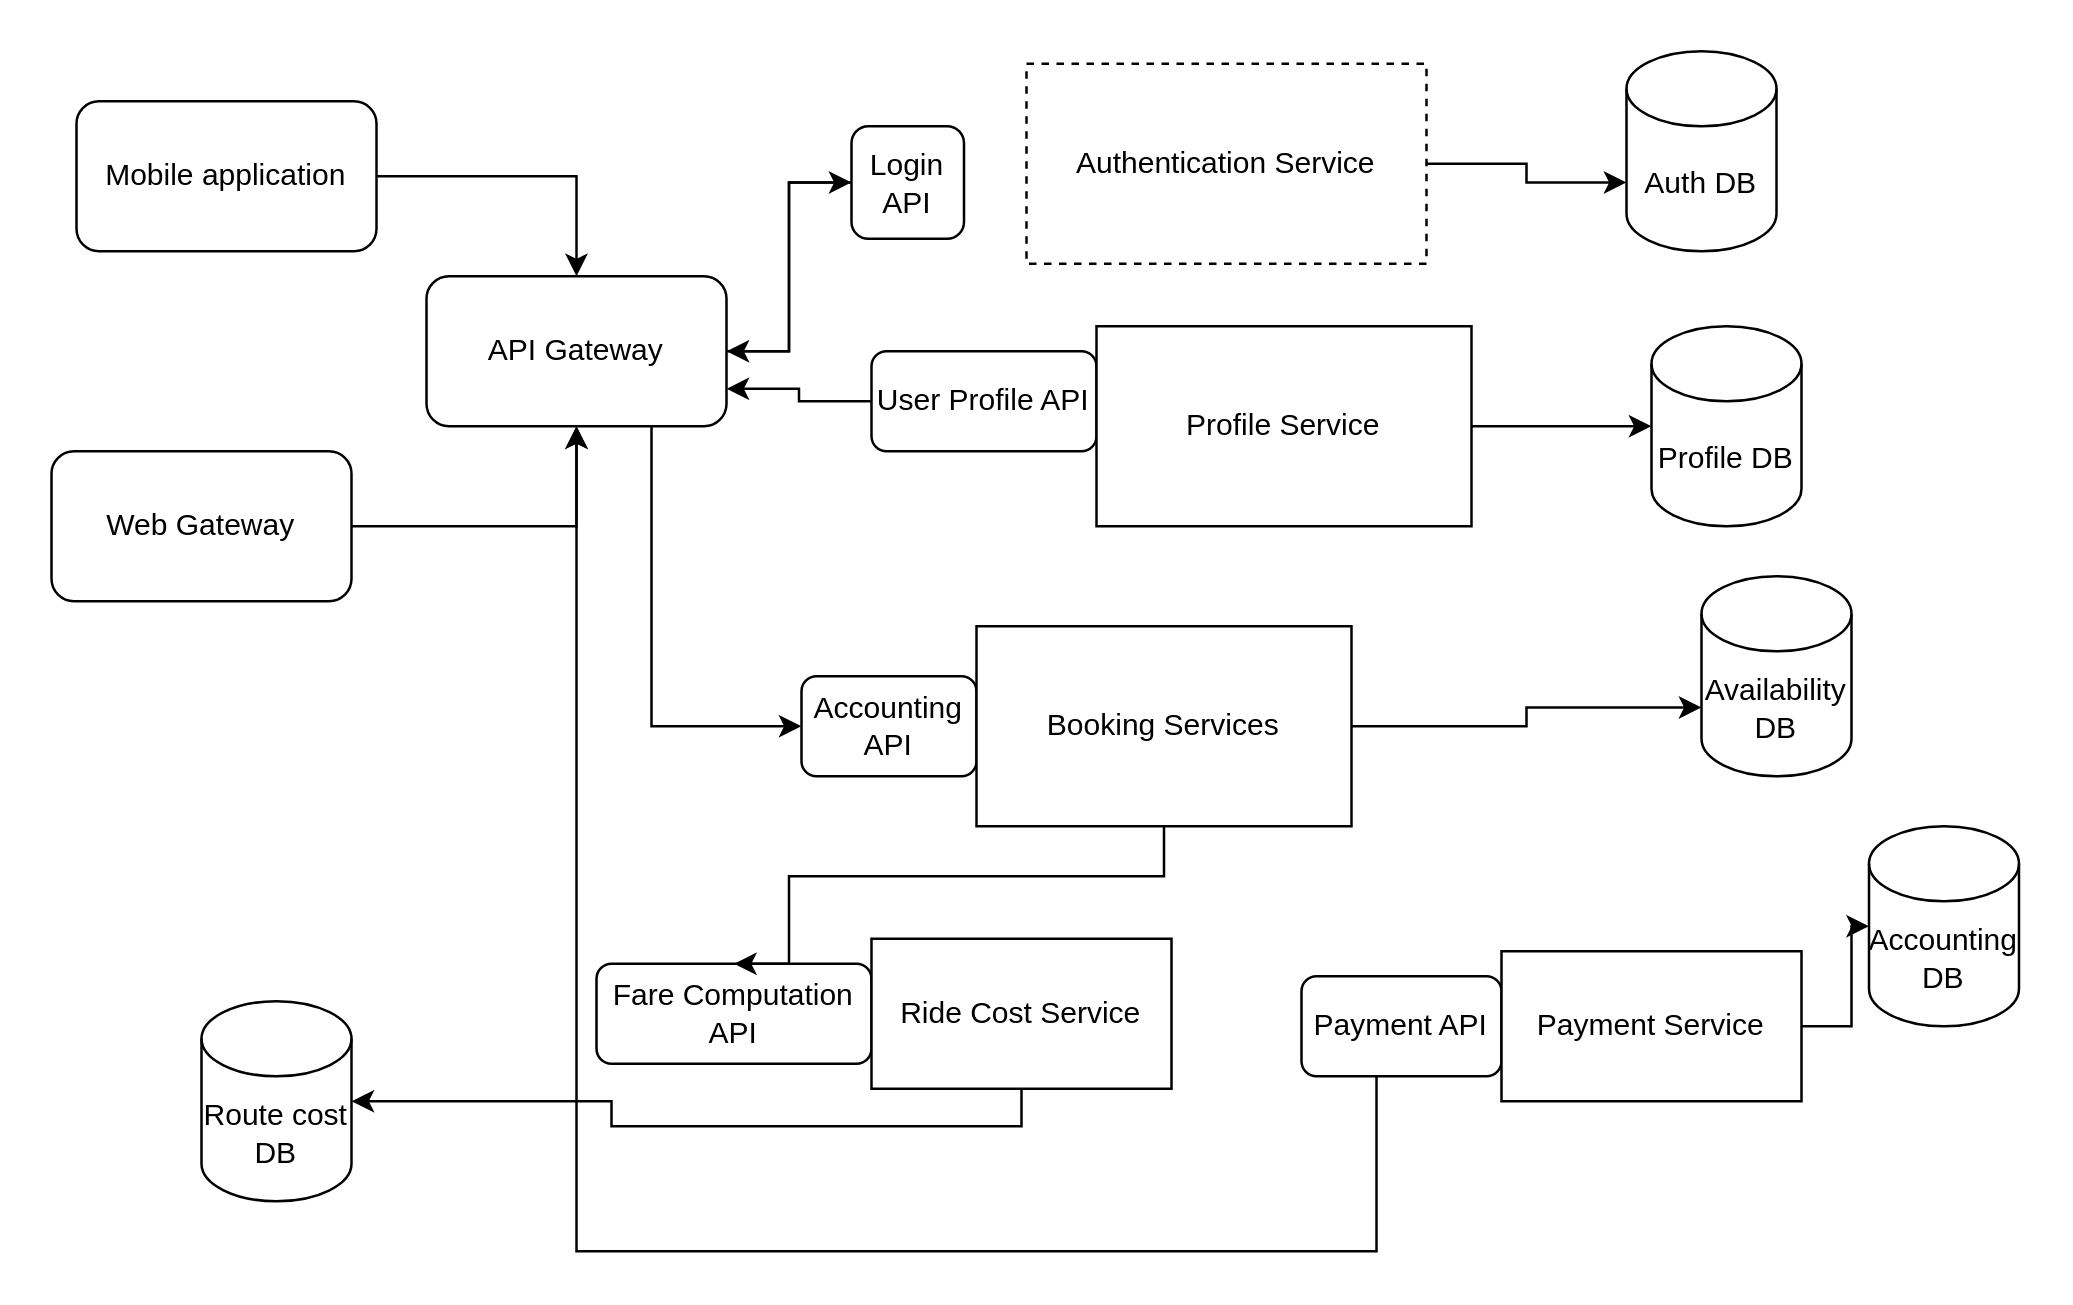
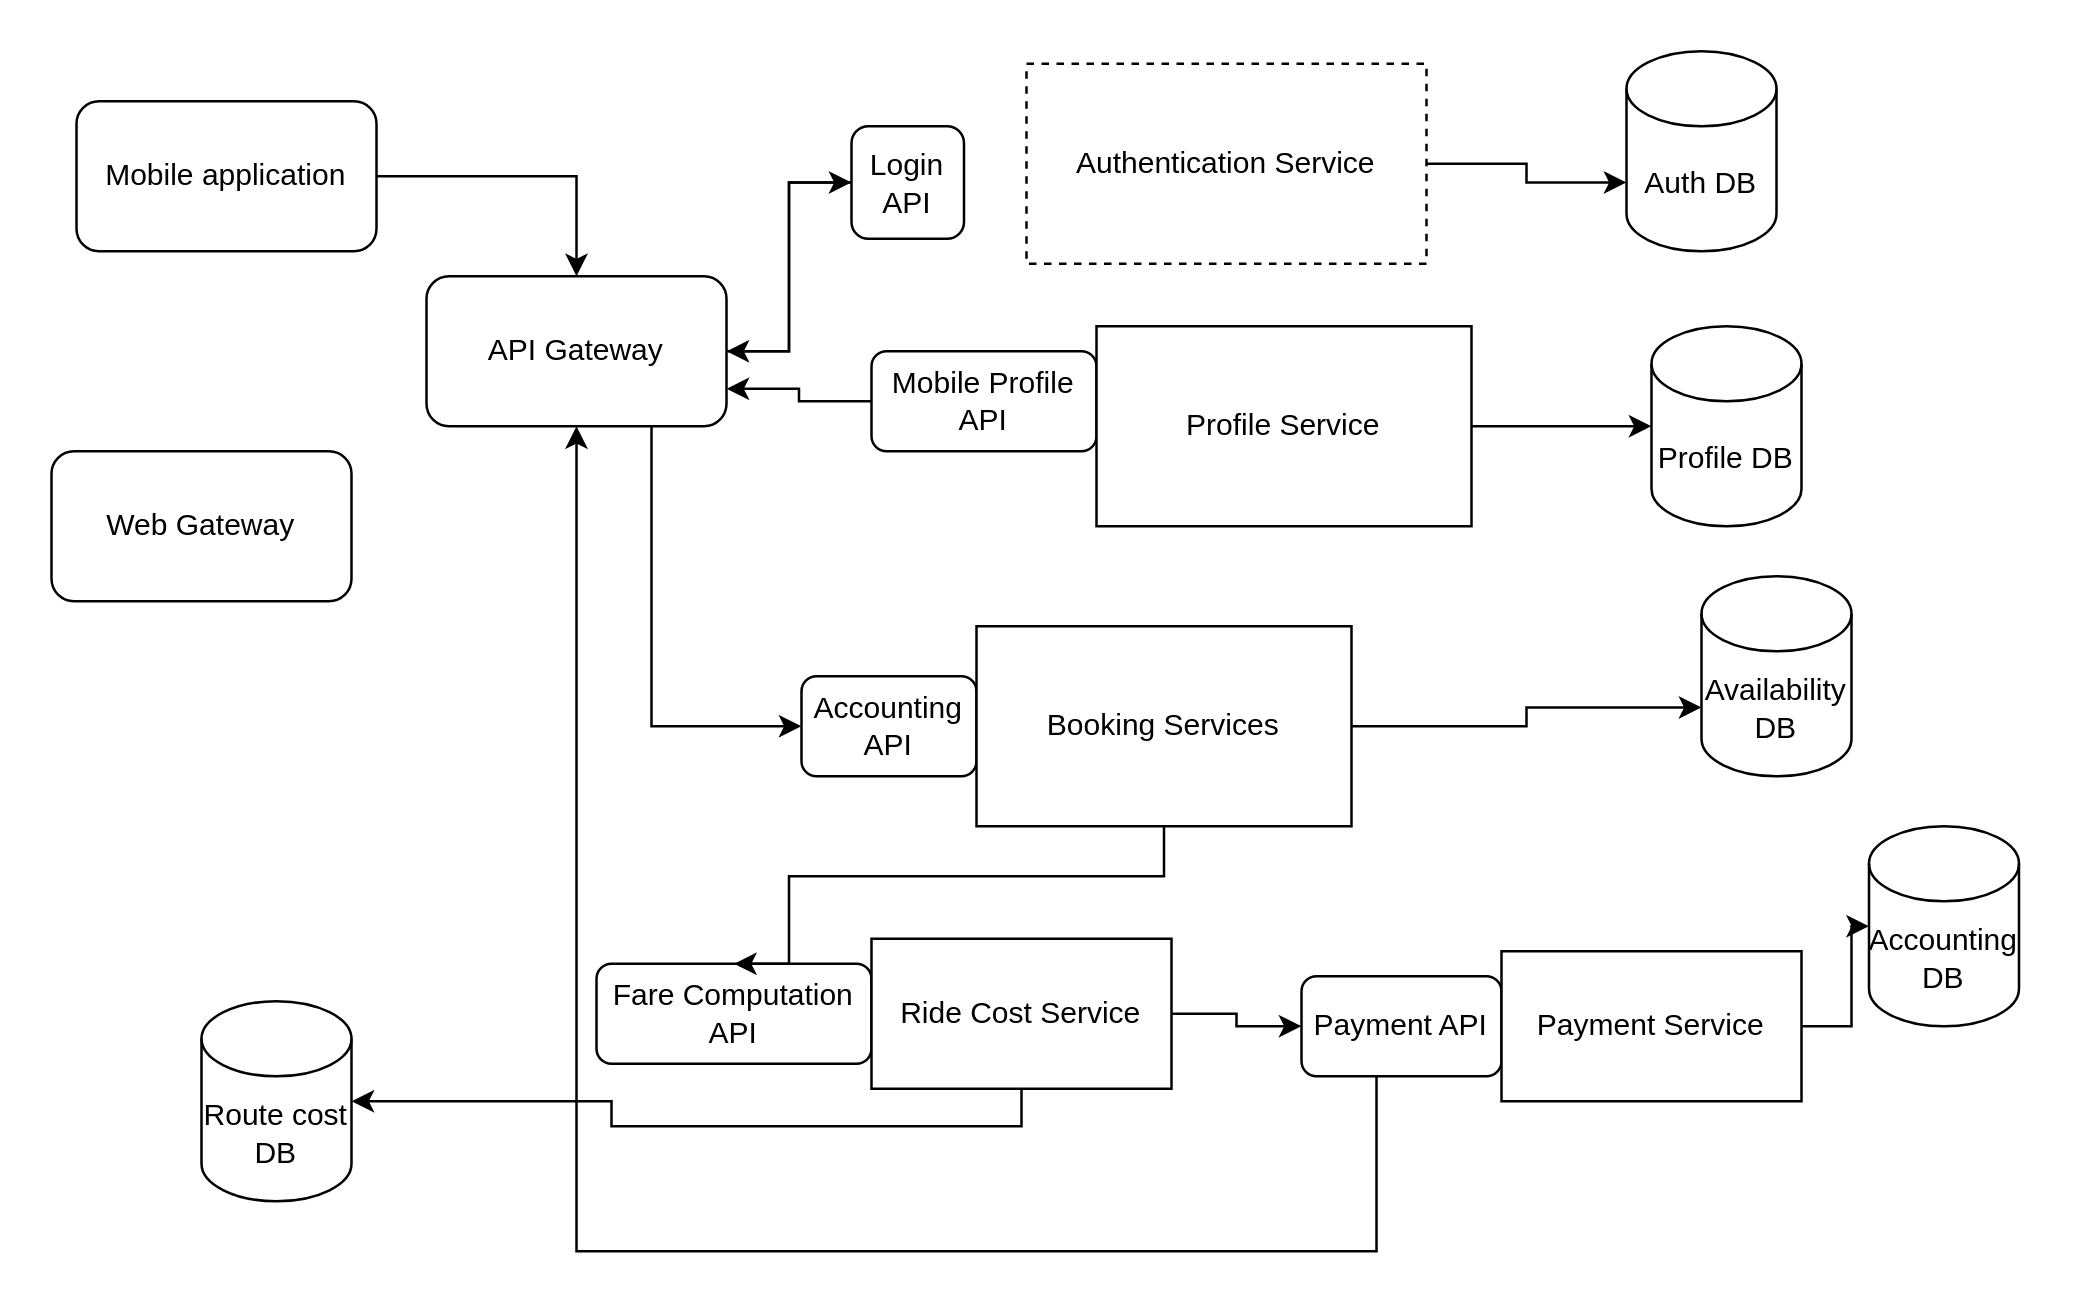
node "User Profile API": label "User Profile API" -> "Mobile Profile API"
edge "Web Gateway" -> "API Gateway": removed
edge "Ride Cost Service" -> "Payment API": added
